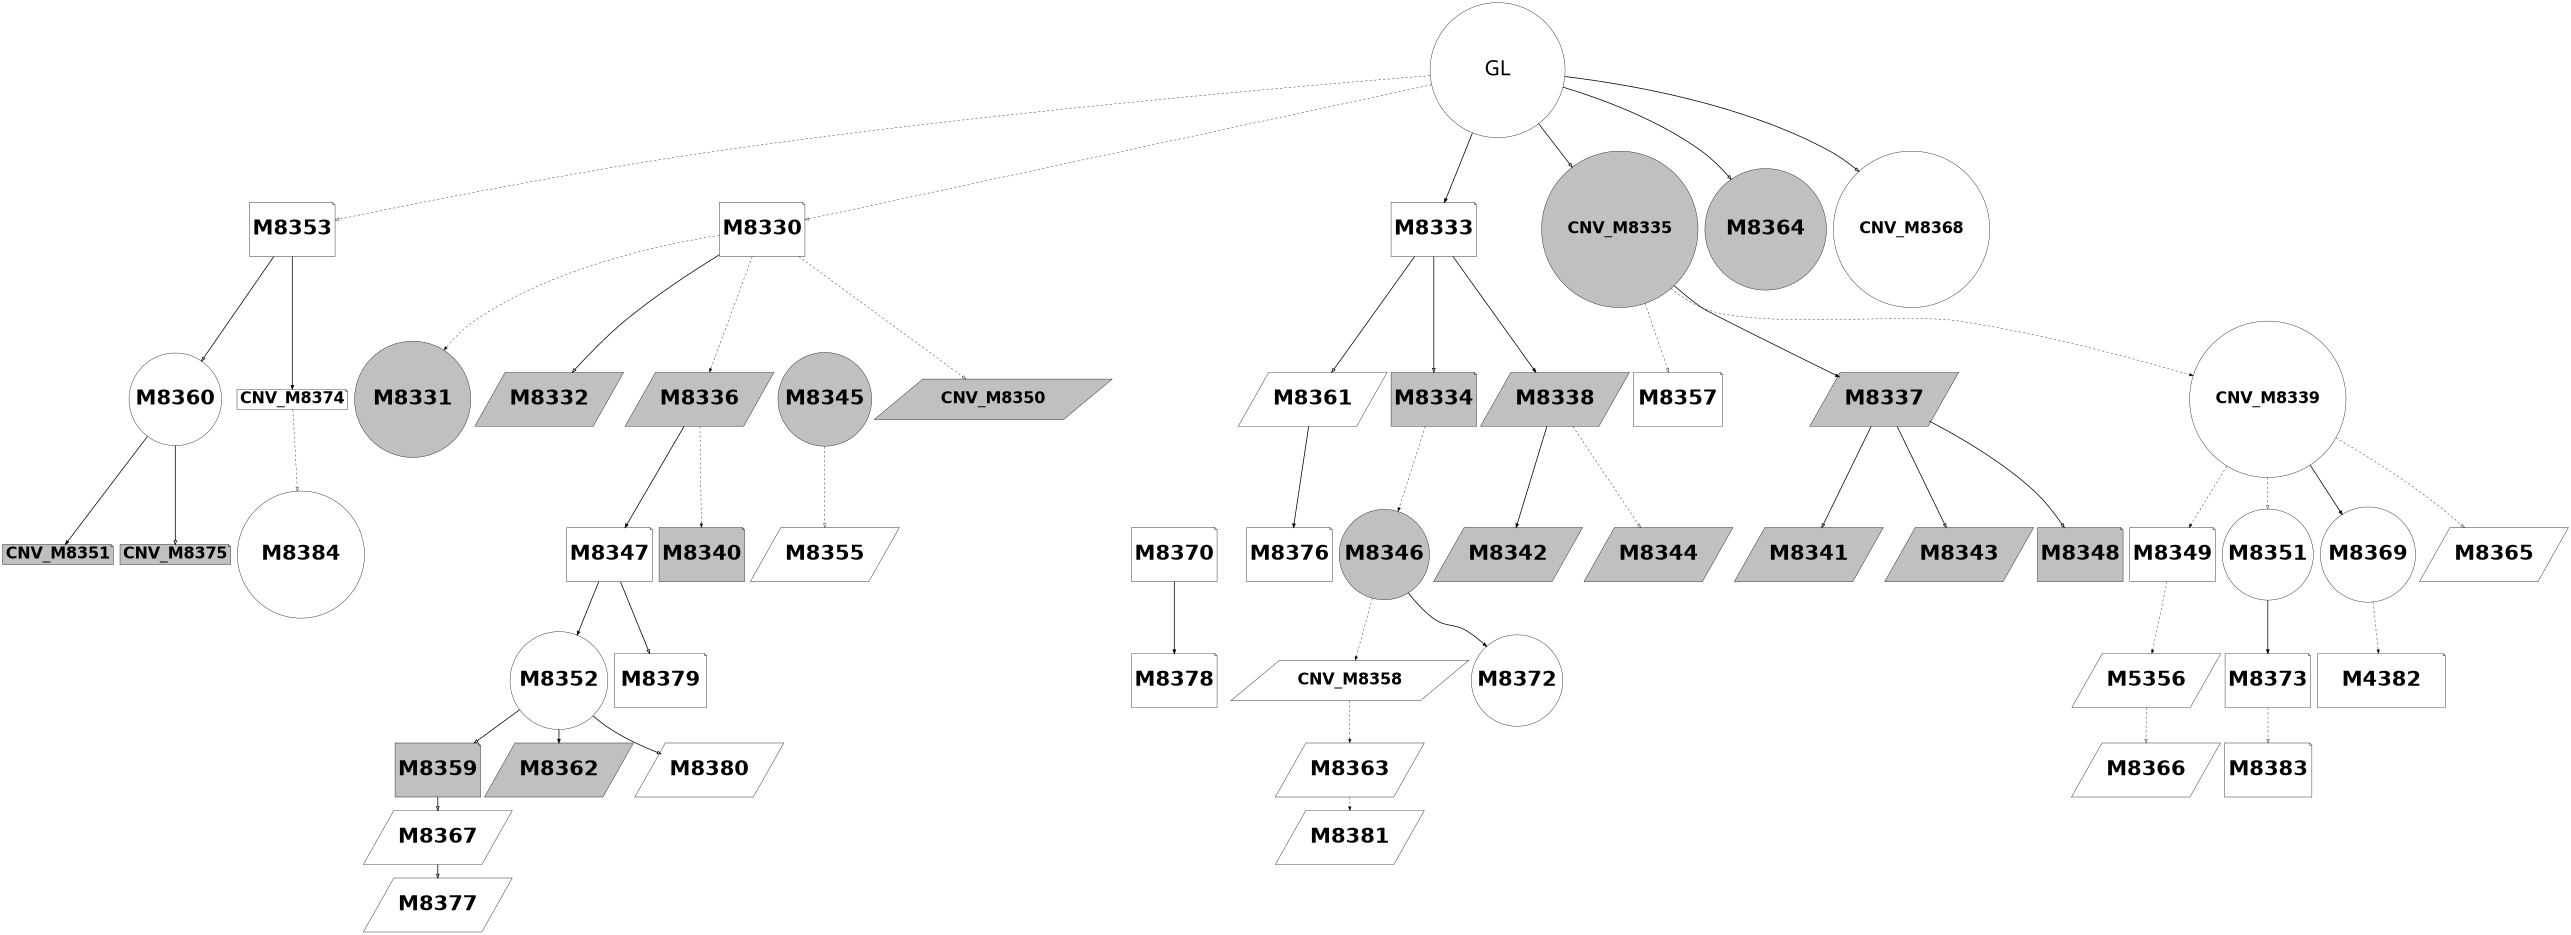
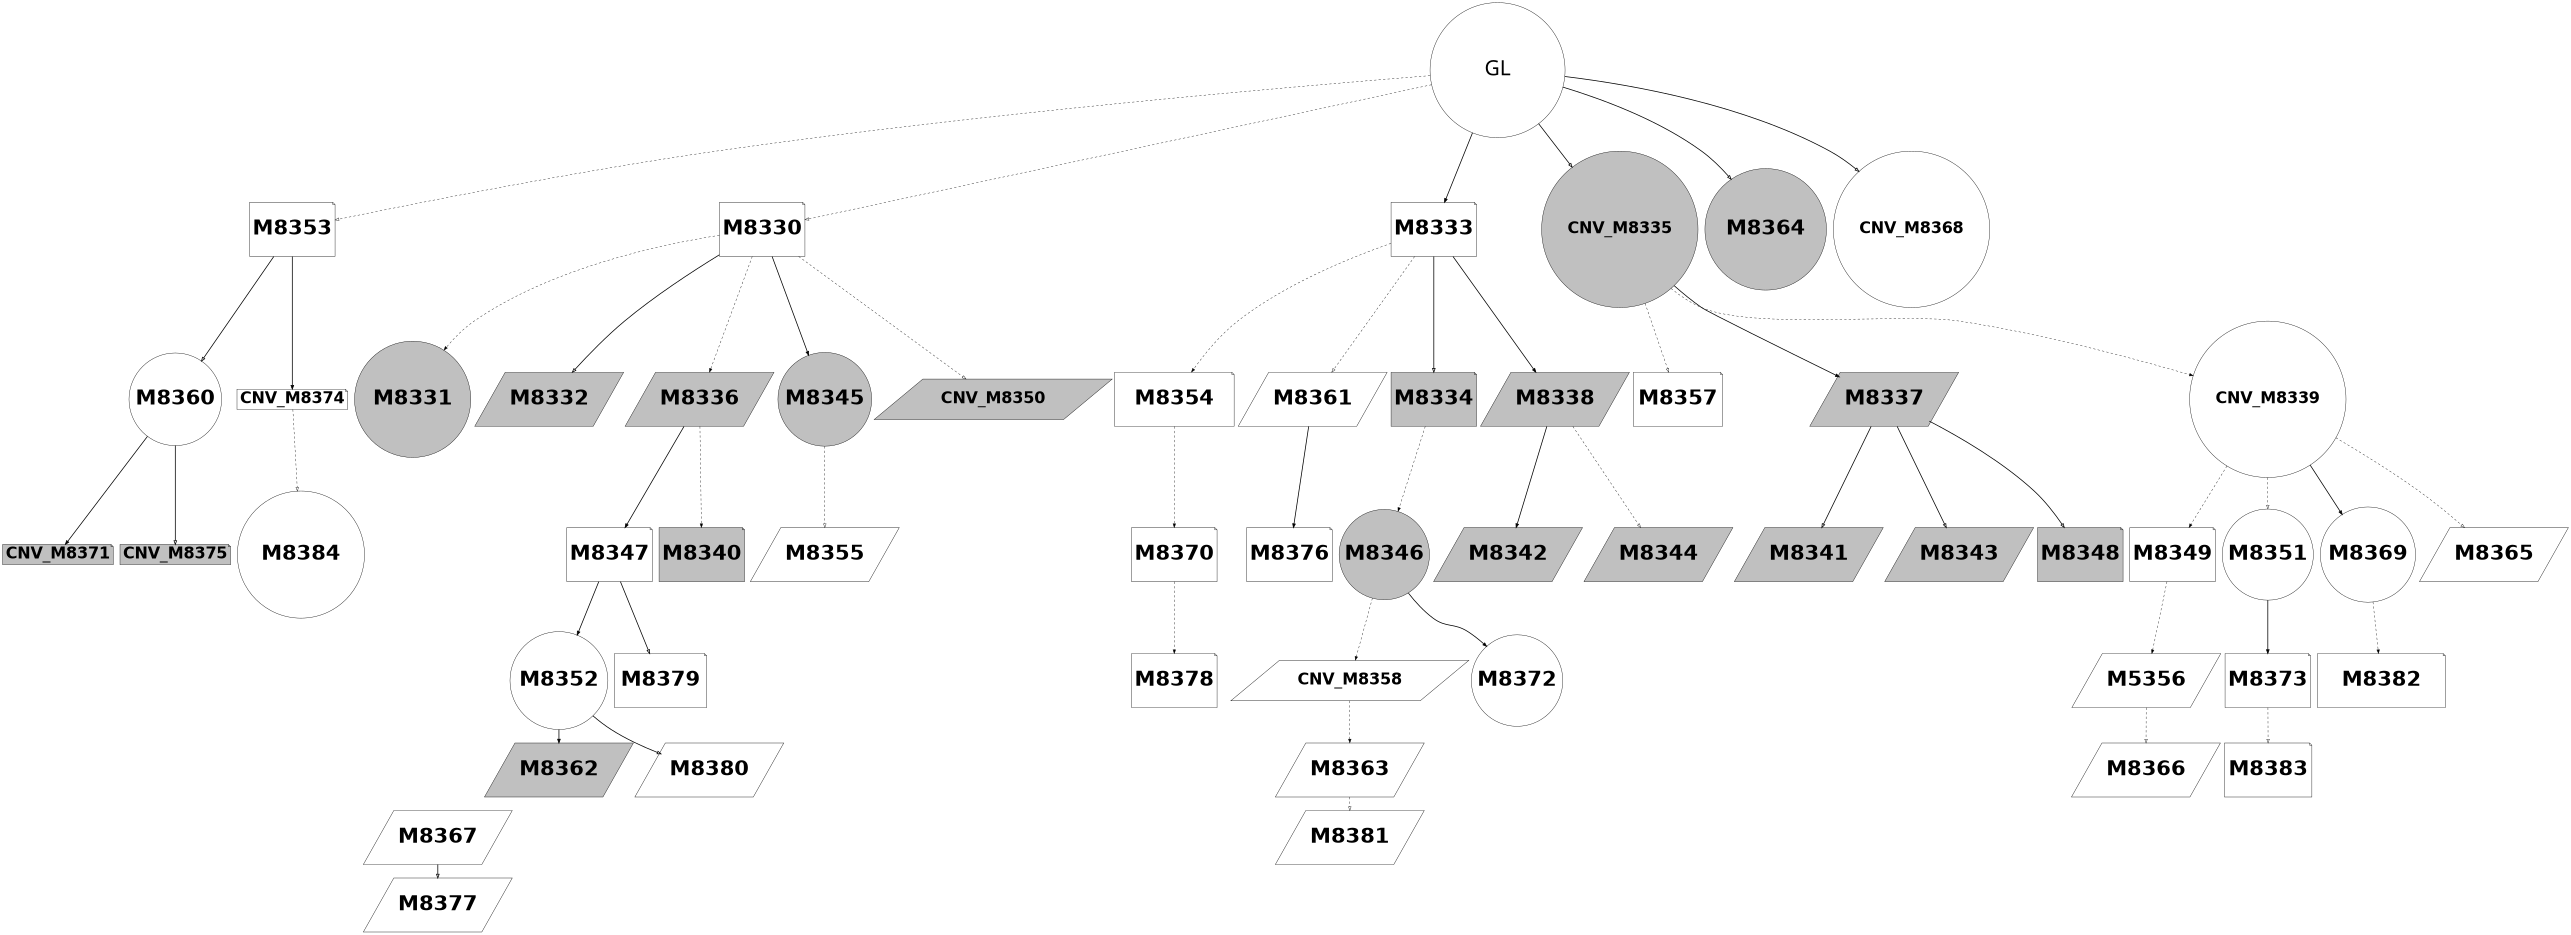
edge "M8330" -> "M8345": added
edge "M8333" -> "M8361": style bold -> dashed
node "M8354": added
node "CNV_M8351": label "CNV_M8351" -> "CNV_M8371"
edge "M8370" -> "M8378": style bold -> dashed
node "M4382": label "M4382" -> "M8382"
node "M8359": removed
edge "M8363" -> "M8381": arrowhead normal -> onormal
